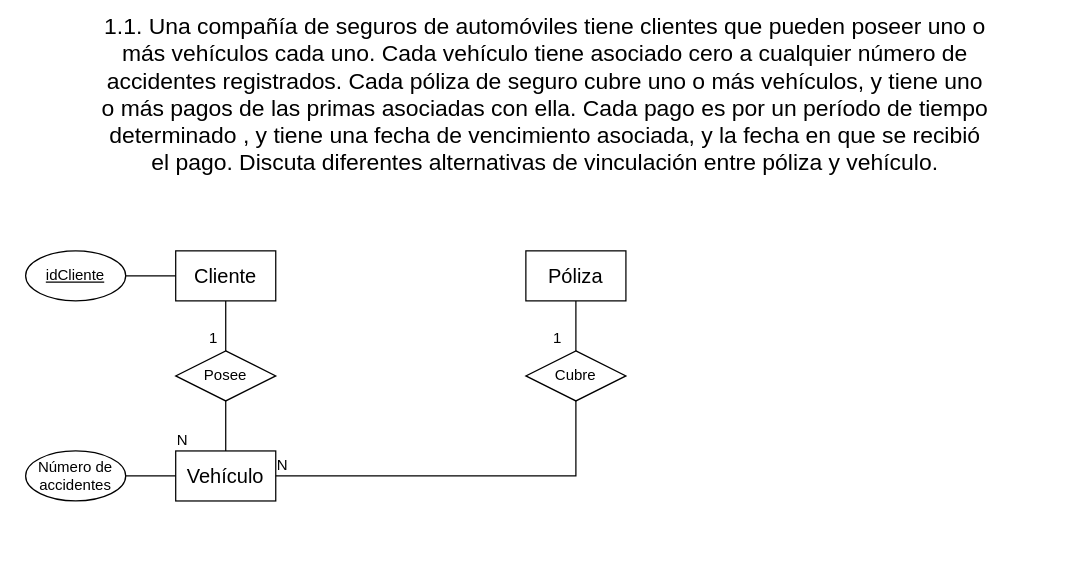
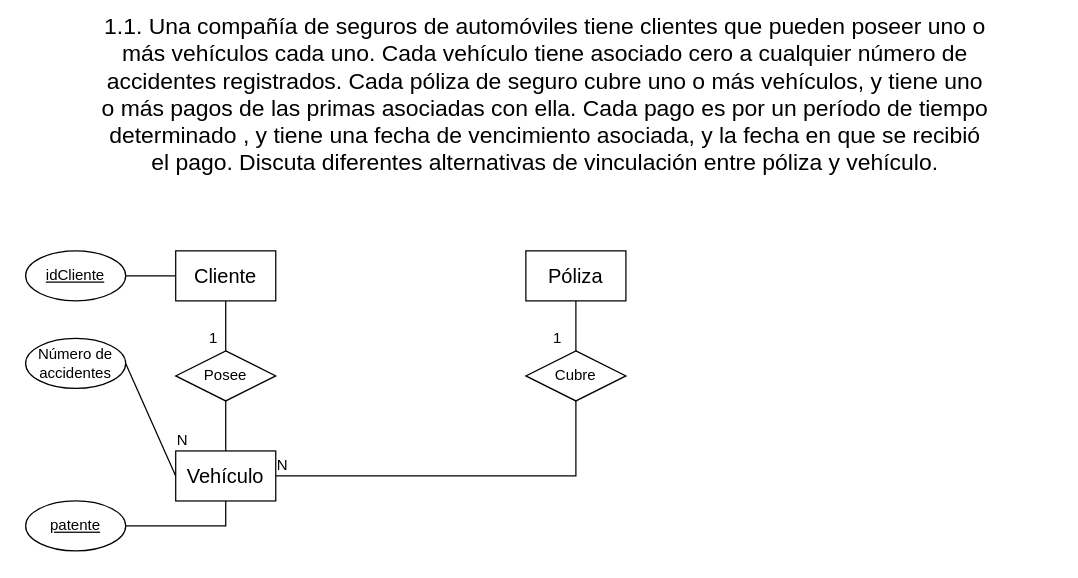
node "Número de accidentes": moved (76, 476) -> (76, 363)
node "patente": added
edge "Vehículo" -- "patente": added
